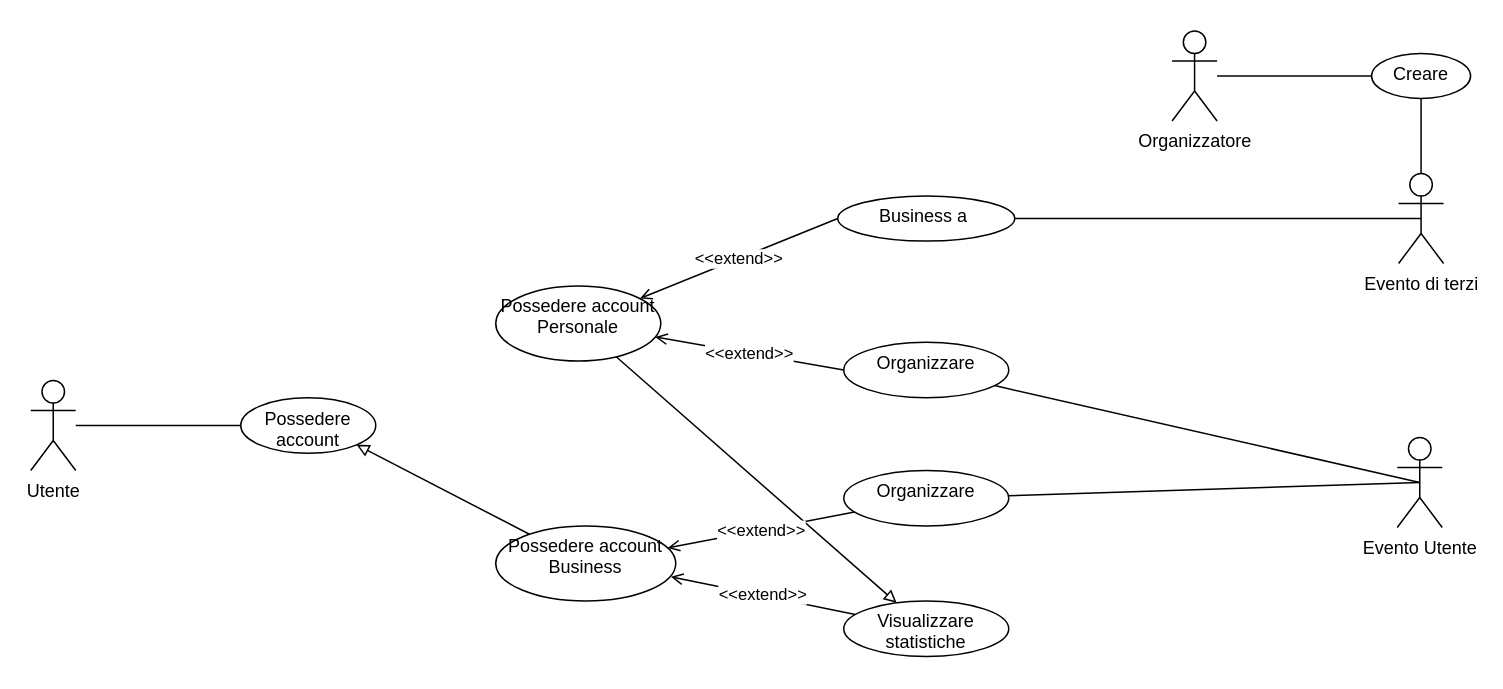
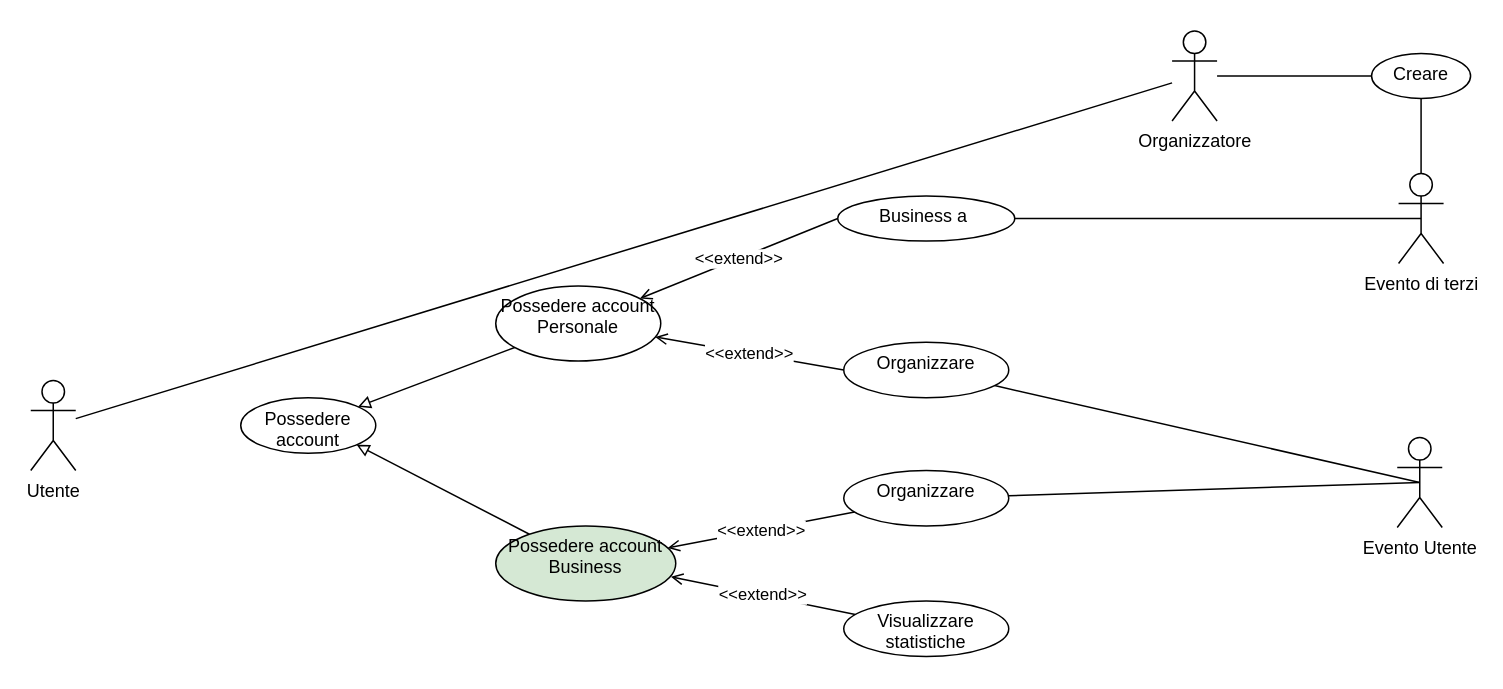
edge "Utente" -- "Possedere account": now "Utente" -- "Organizzatore"
edge "Possedere account Personale" -> "Visualizzare statistiche": now "Possedere account Personale" -> "Possedere account"
node "Possedere account Business": fillcolor #ffffff -> #d5e8d4
